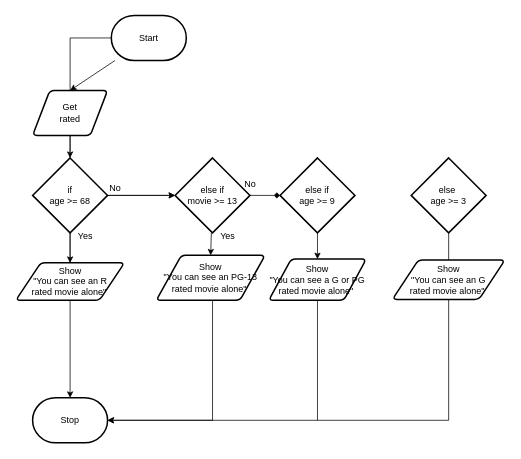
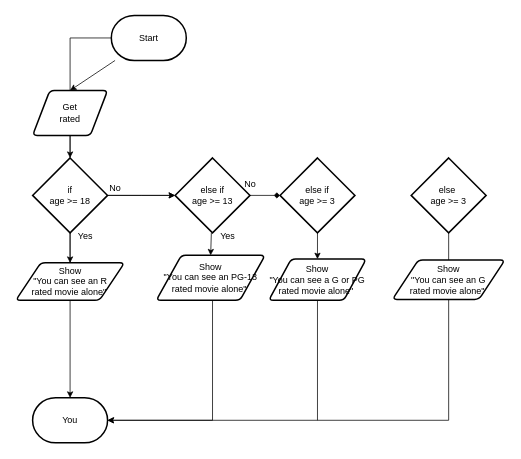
node "if age >= 68": label "if age >= 68" -> "if age >= 18"
node "else if movie >= 13": label "else if movie >= 13" -> "else if age >= 13"
node "else if age >= 9": label "else if age >= 9" -> "else if age >= 3"
node "Stop": label "Stop" -> "You"
